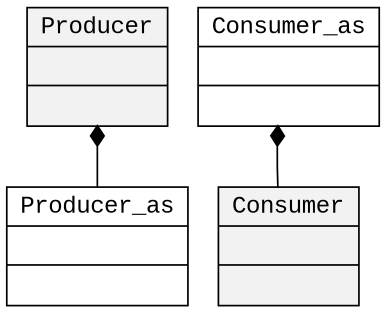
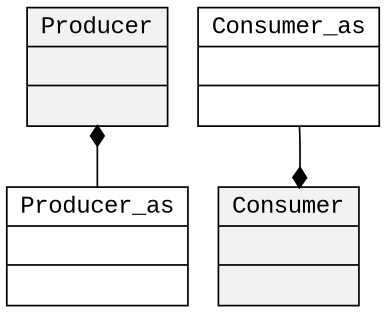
edge "Consumer" -> "Consumer_as": reversed
